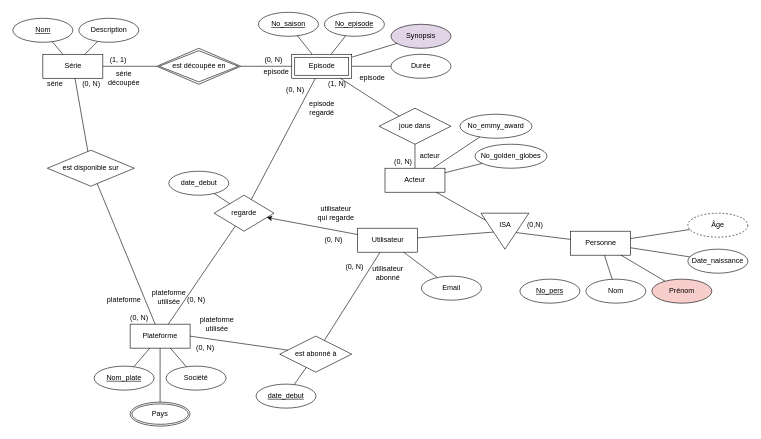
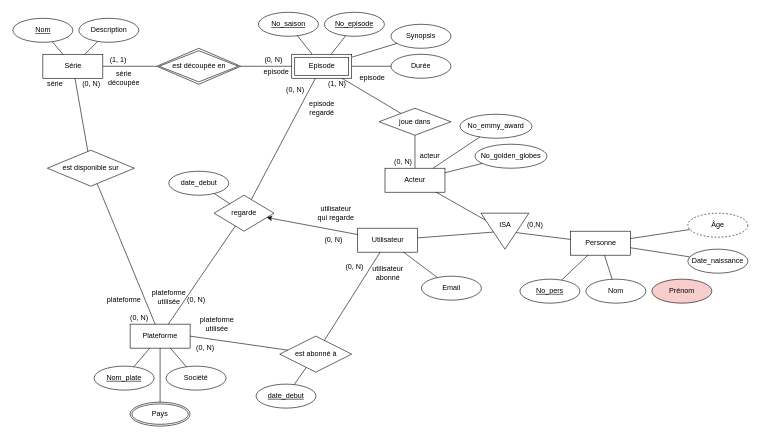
node "Synopsis": fillcolor #e1d5e7 -> #ffffff
node "joue dans": size 72x36 -> 72x27
edge "Personne" -- "Prénom": now "Personne" -- "No_pers"
